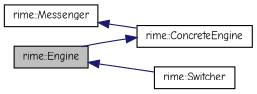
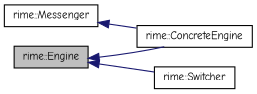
edge "rime::Engine" -> "rime::ConcreteEngine": reversed
